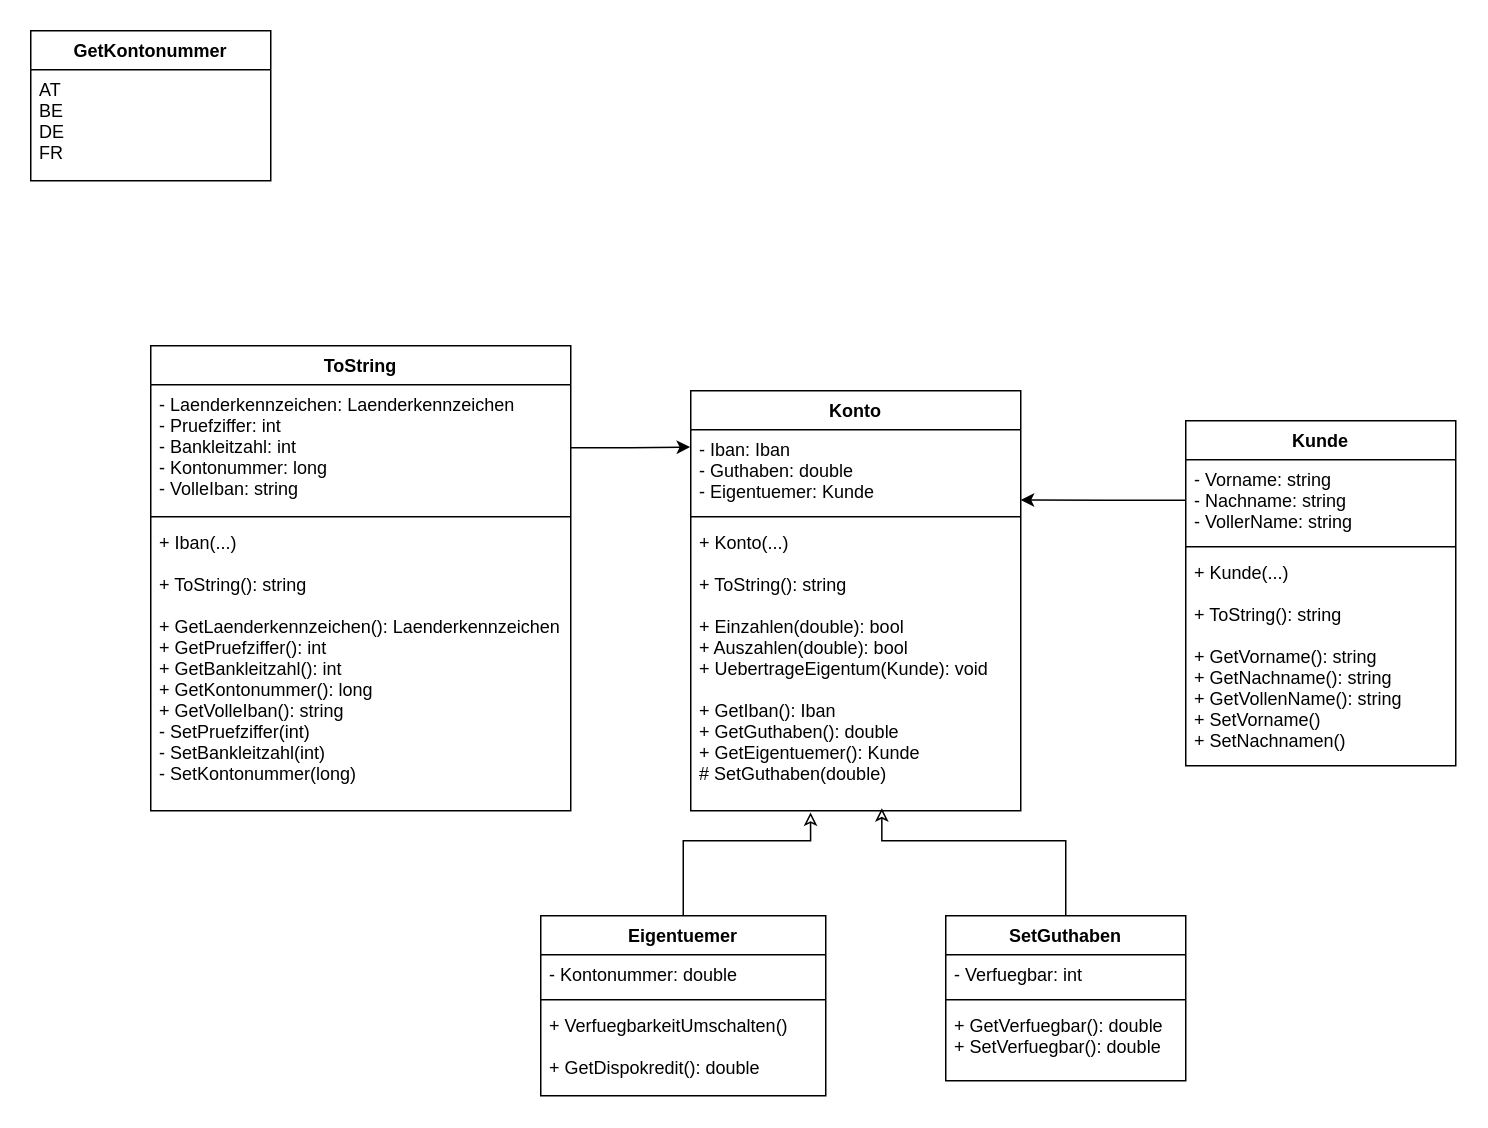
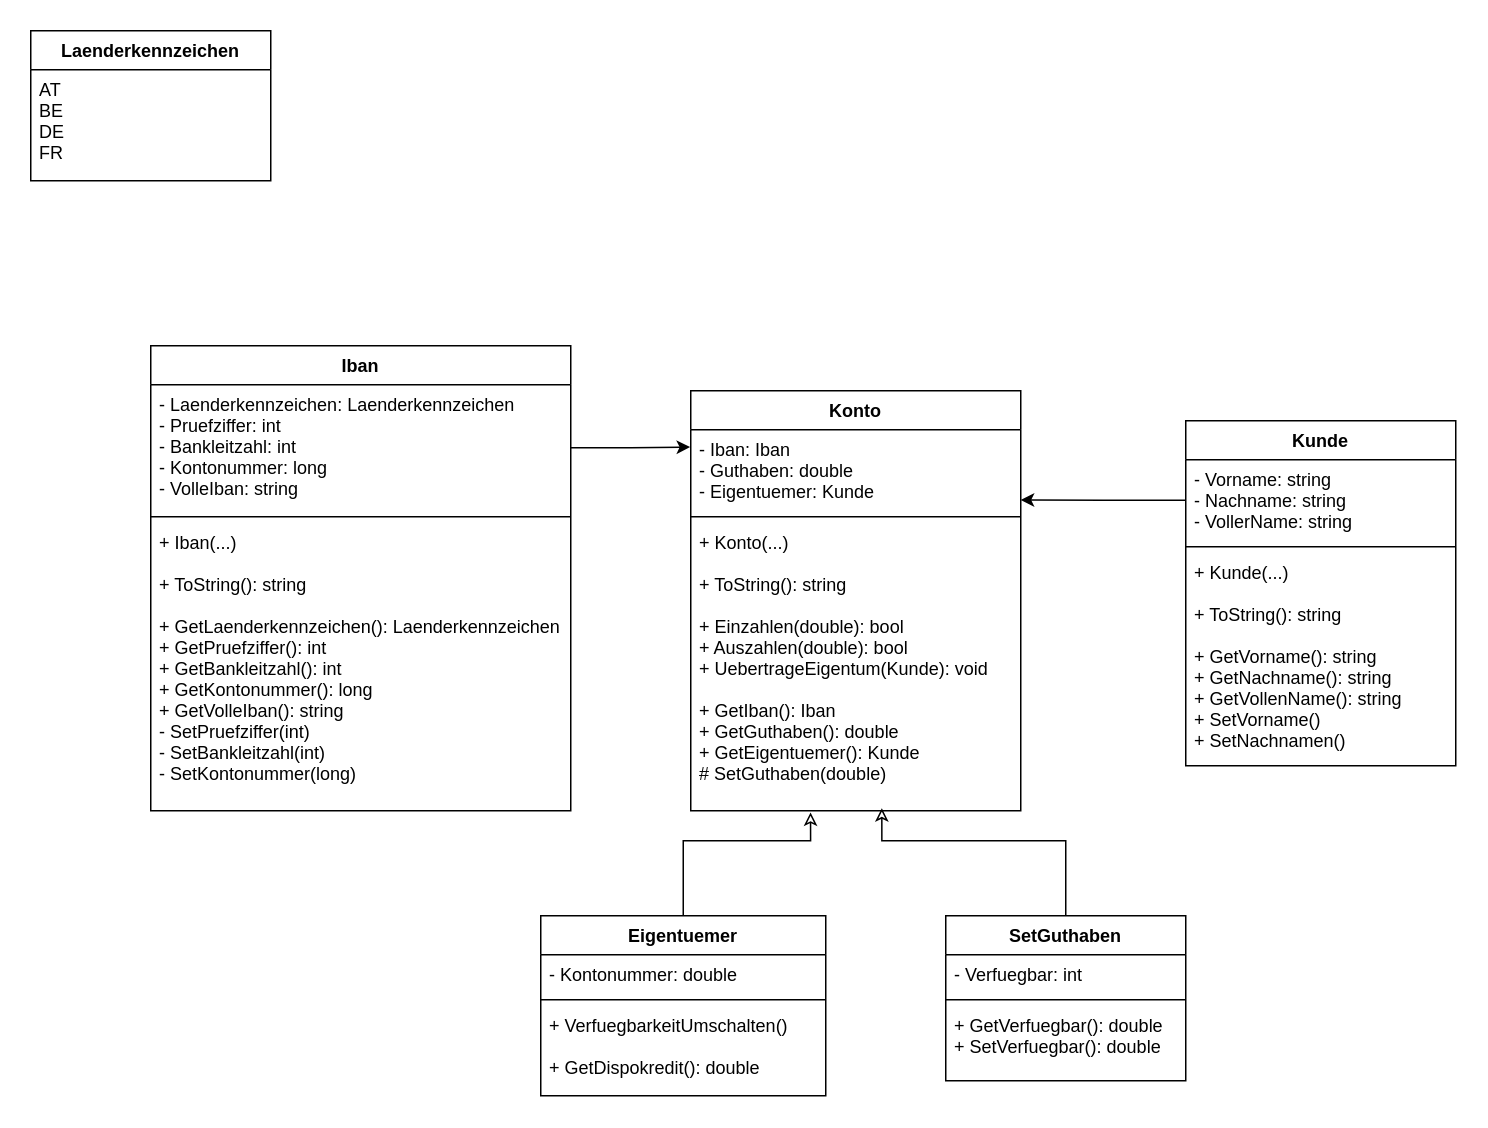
node "GetKontonummer": label "GetKontonummer" -> "Laenderkennzeichen"
node "ToString": label "ToString" -> "Iban"
